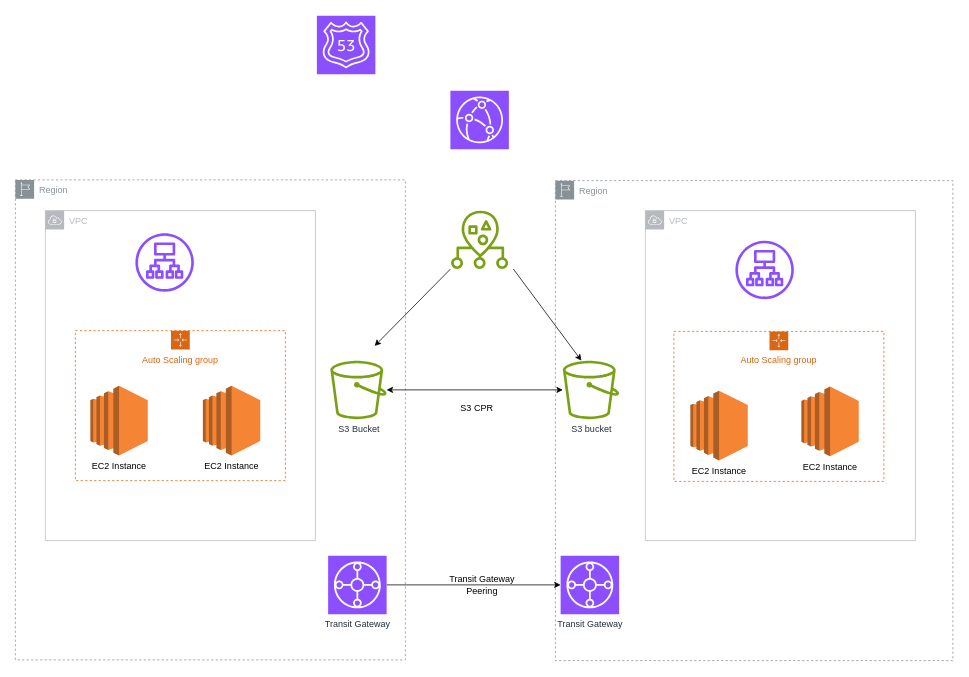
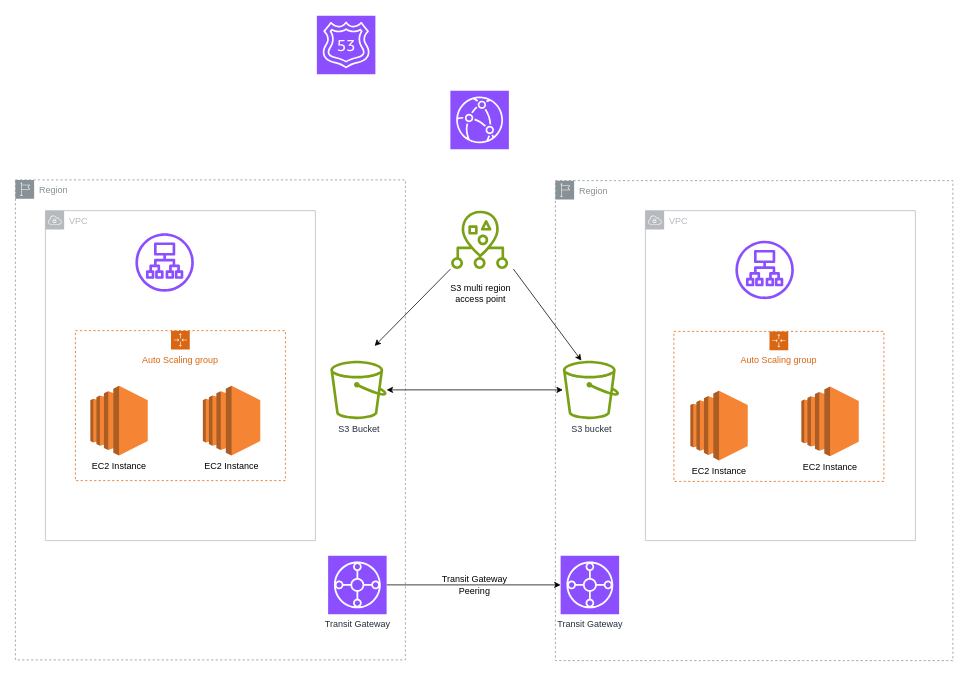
node "S3 multi region access point": added
node "S3 CPR": removed
node "Transit Gateway Peering": moved (482, 585) -> (474, 585)
